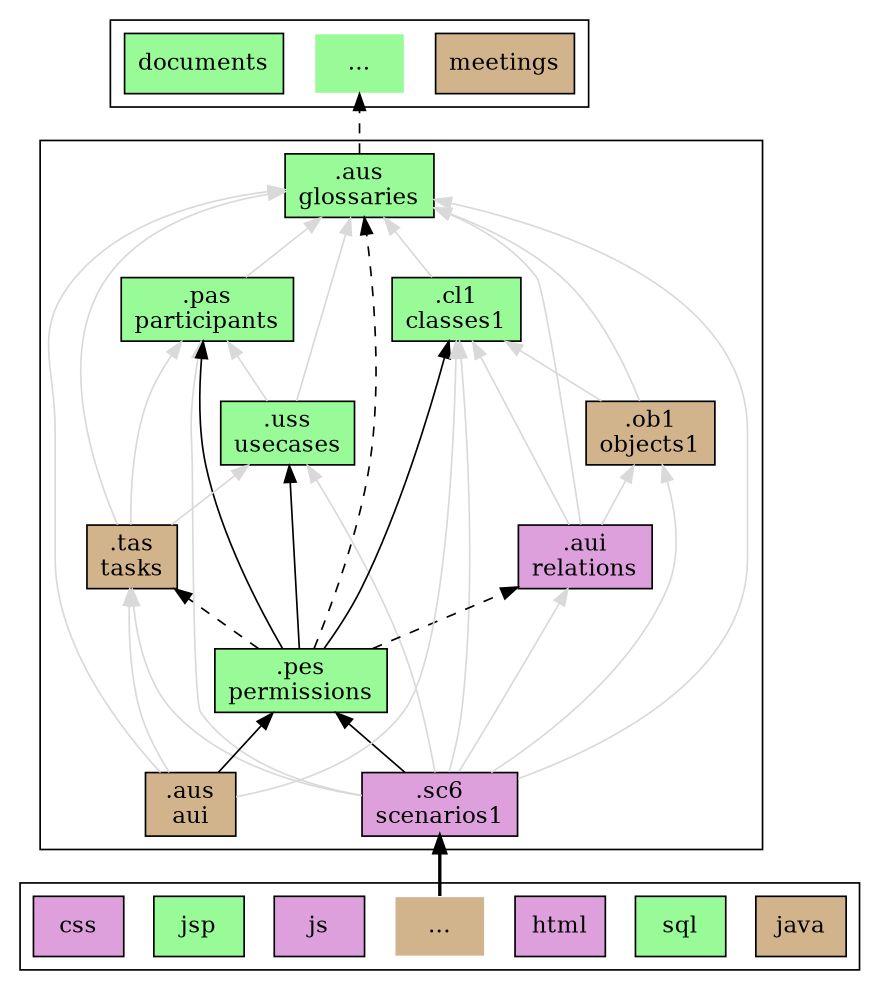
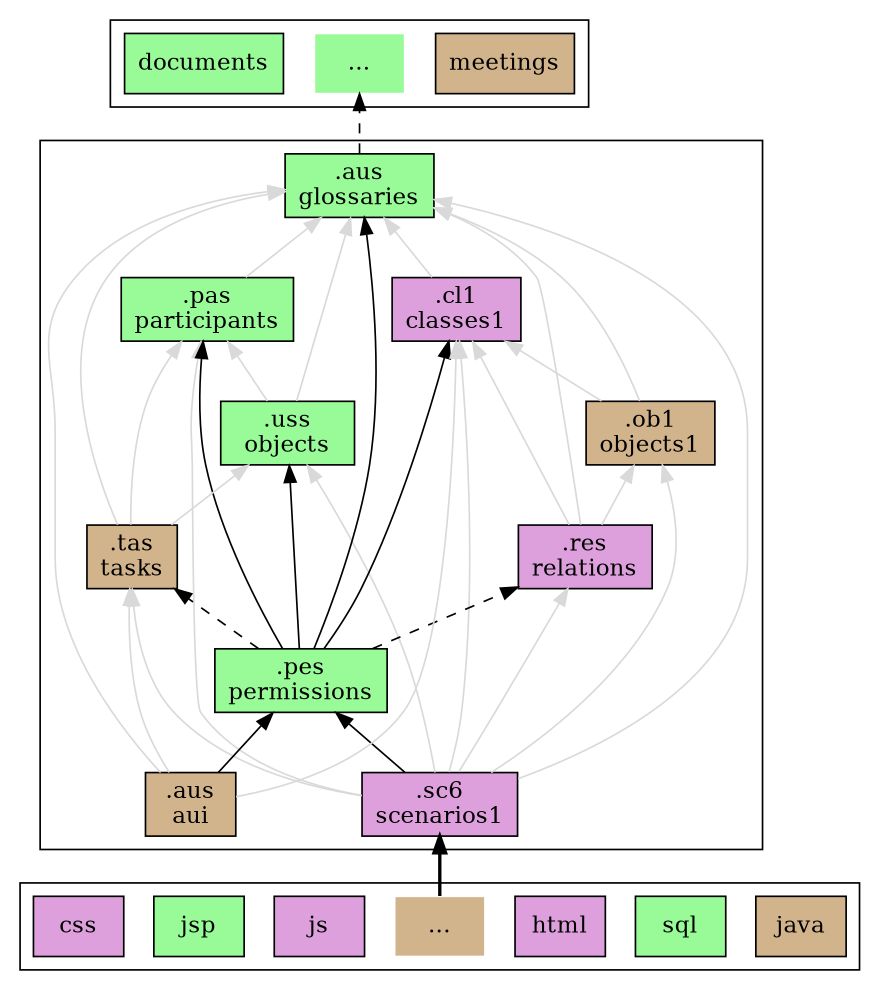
node ".cl1 classes1": fillcolor palegreen -> plum
node ".uss usecases": label ".uss usecases" -> ".uss objects"
edge ".pes permissions" -> ".aus glossaries": style dashed -> bold
node ".aui relations": label ".aui relations" -> ".res relations"
